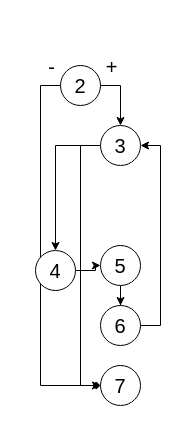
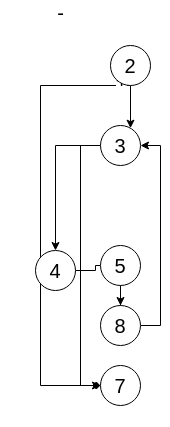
node "2": moved (81, 86) -> (131, 66)
edge "4" -> "5": arrowhead classic -> none
node "6": label "6" -> "8"
